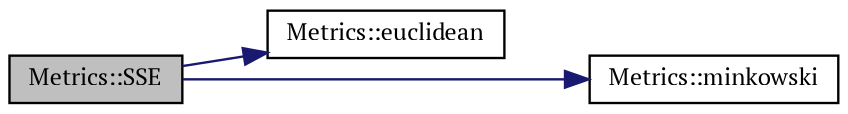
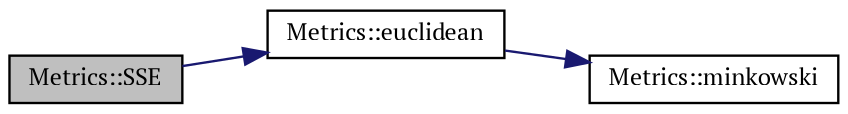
edge "Metrics::SSE" -> "Metrics::minkowski": now "Metrics::euclidean" -> "Metrics::minkowski"
